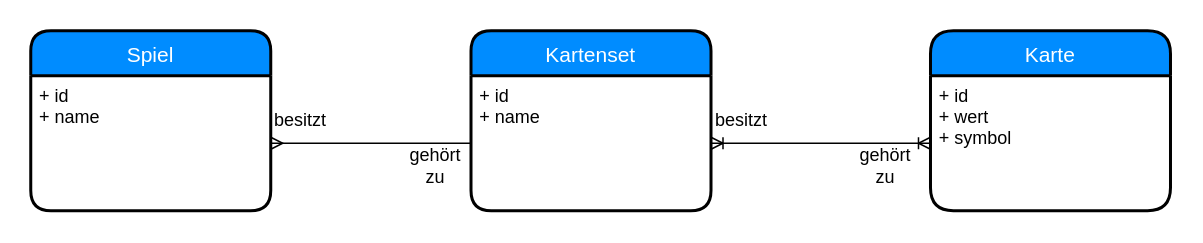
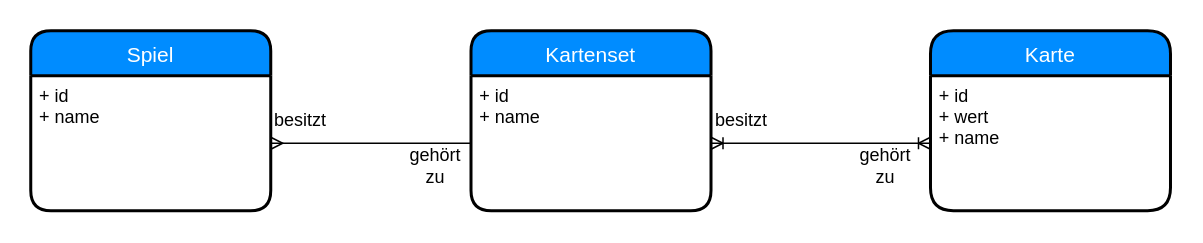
node "+ id + wert + symbol": label "+ id + wert + symbol" -> "+ id + wert + name"
